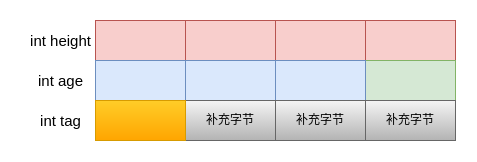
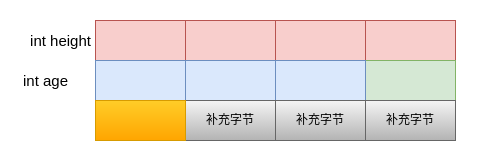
node "int age": moved (61, 81) -> (46, 81)
node "int tag": removed
